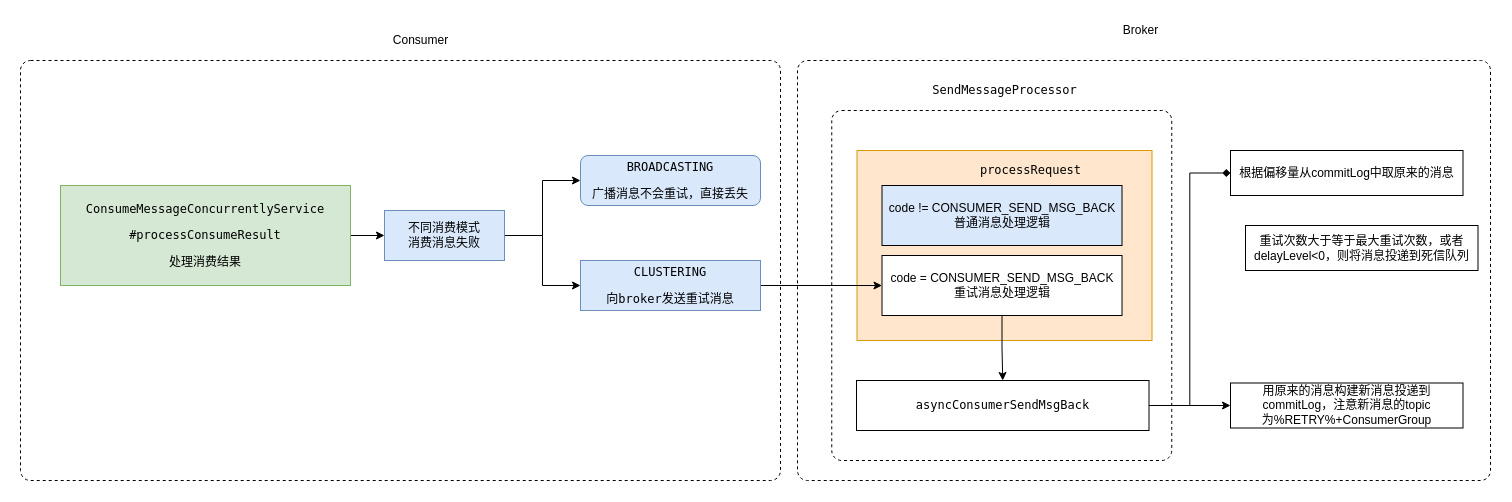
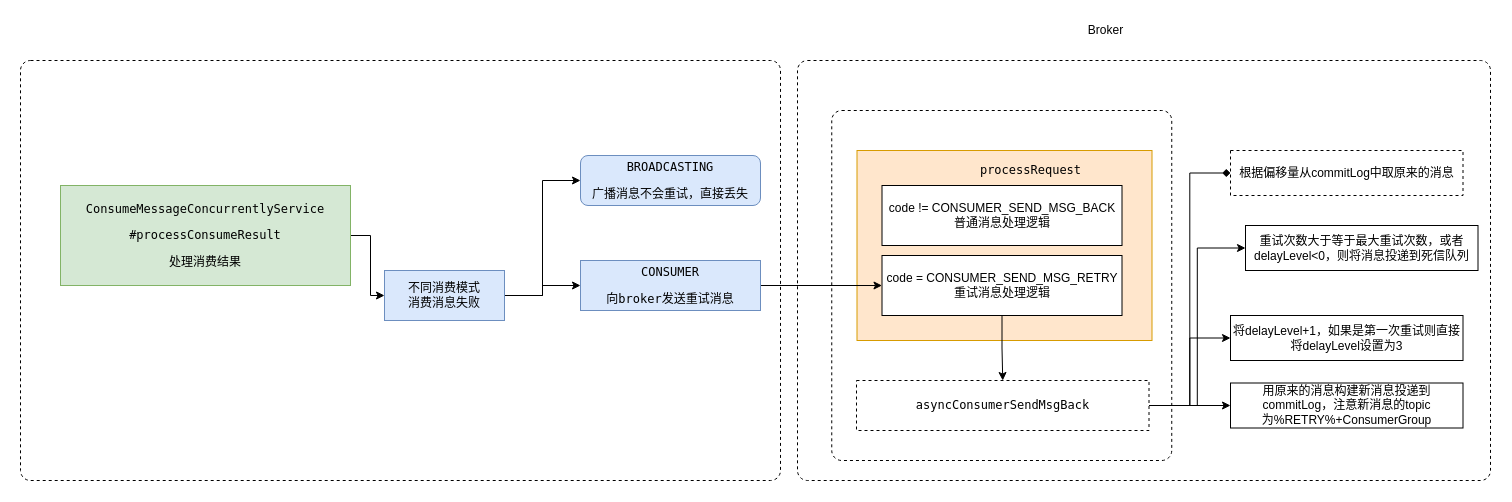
node "Broker": moved (1141, 31) -> (1106, 31)
node "Consumer": removed
node "SendMessageProcessor": removed
node "根据偏移量从commitLog中取原来的消息": style solid -> dashed
node "code != CONSUMER_SEND_MSG_BACK 普通消息处理逻辑": fillcolor #dae8fc -> #ffffff
node "不同消费模式 消费消息失败": moved (445, 236) -> (445, 296)
node "CLUSTERING向broker发送重试消息": label "CLUSTERING向broker发送重试消息" -> "CONSUMER向broker发送重试消息"
node "code = CONSUMER_SEND_MSG_BACK 重试消息处理逻辑": label "code = CONSUMER_SEND_MSG_BACK 重试消息处理逻辑" -> "code = CONSUMER_SEND_MSG_RETRY 重试消息处理逻辑"
edge "asyncConsumerSendMsgBack" -> "重试次数大于等于最大重试次数，或者delayLevel<0，则将消息投递到死信队列": added
edge "asyncConsumerSendMsgBack" -> "将delayLevel+1，如果是第一次重试则直接将delayLevel设置为3": added
node "将delayLevel+1，如果是第一次重试则直接将delayLevel设置为3": added
node "asyncConsumerSendMsgBack": style solid -> dashed
